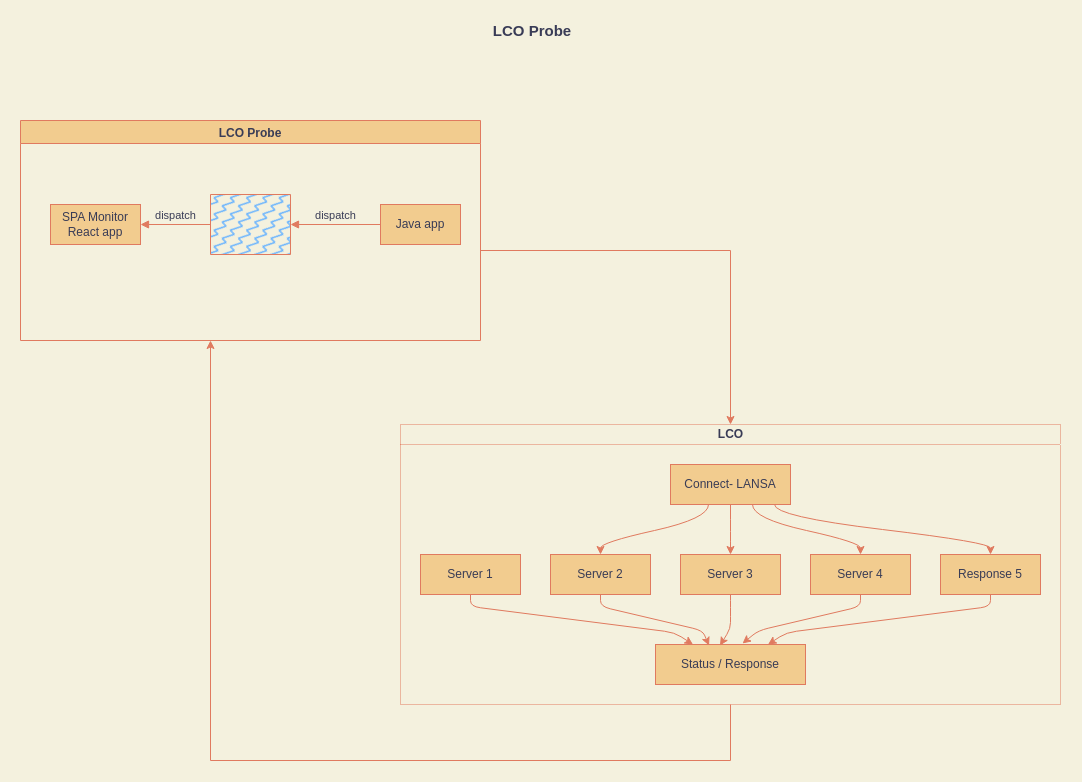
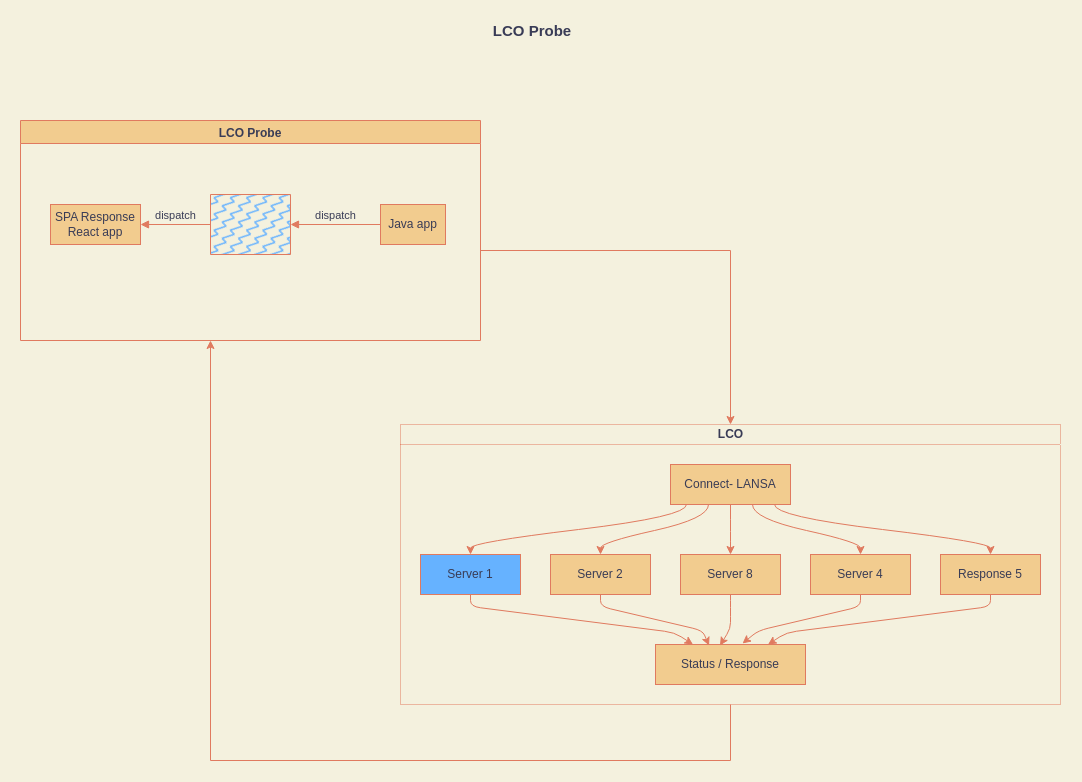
node "SPA Monitor React app": label "SPA Monitor React app" -> "SPA Response React app"
node "Java app": size 80x40 -> 65x40
edge "Connect- LANSA" -> "Server 1": added
node "Server 1": fillcolor #f2cc8f -> #66b2ff
node "Server 3": label "Server 3" -> "Server 8"
